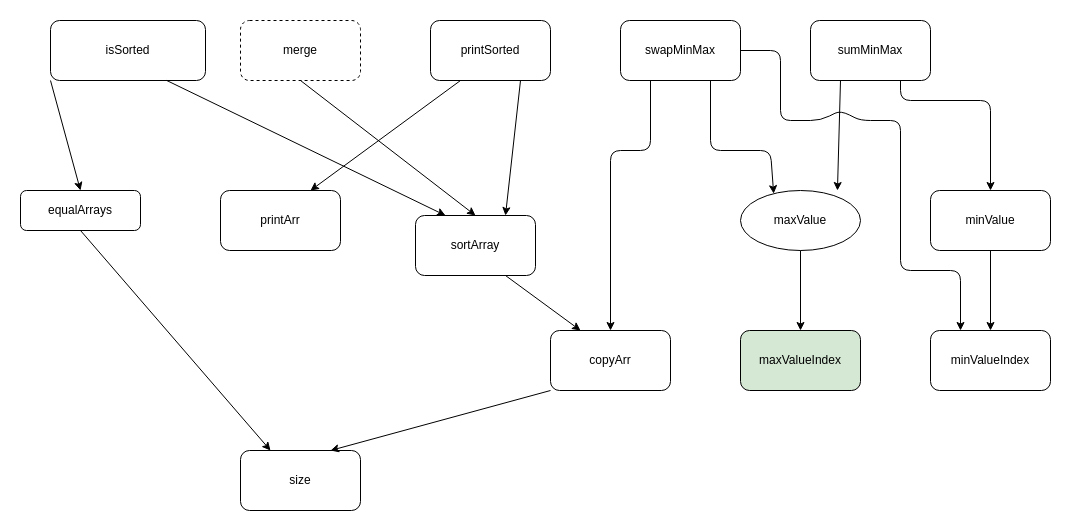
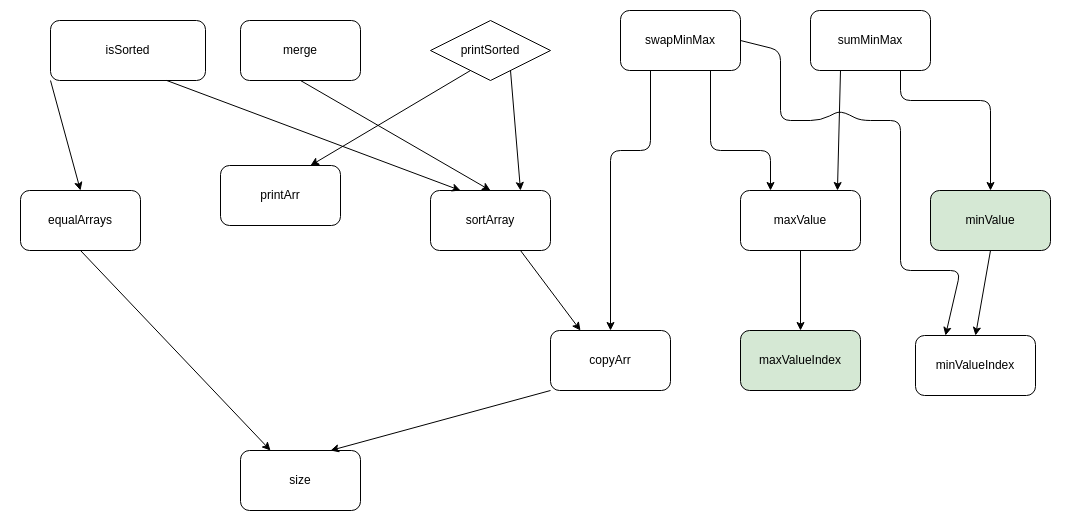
node "merge": style dashed -> solid
node "printSorted": shape rounded rectangle -> diamond
node "swapMinMax": moved (681, 51) -> (681, 41)
node "sumMinMax": moved (871, 51) -> (871, 41)
node "equalArrays": size 120x40 -> 120x60
node "printArr": moved (281, 221) -> (281, 196)
node "maxValue": shape ellipse -> rounded rectangle
node "minValue": fillcolor #ffffff -> #d5e8d4
node "sortArray": moved (476, 246) -> (491, 221)
node "minValueIndex": moved (991, 361) -> (976, 366)
